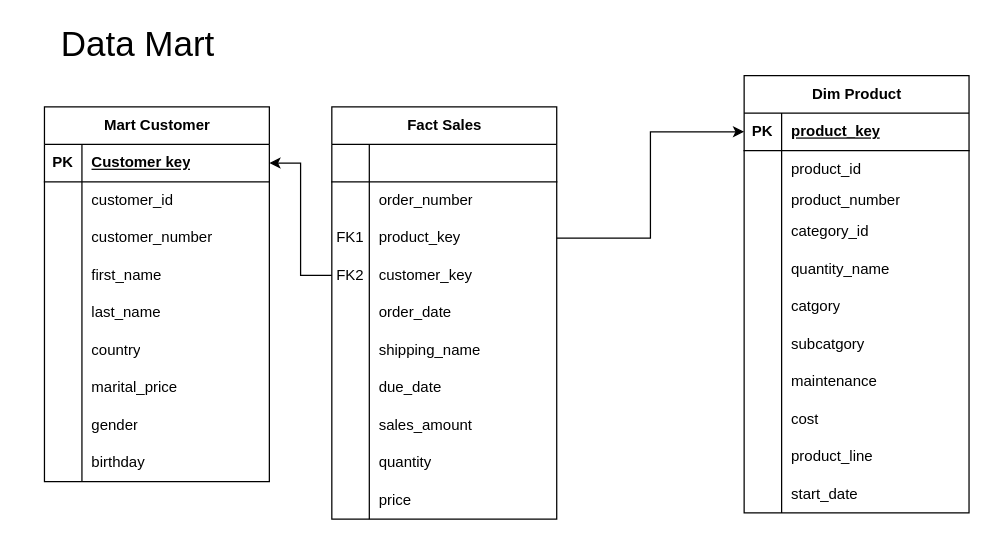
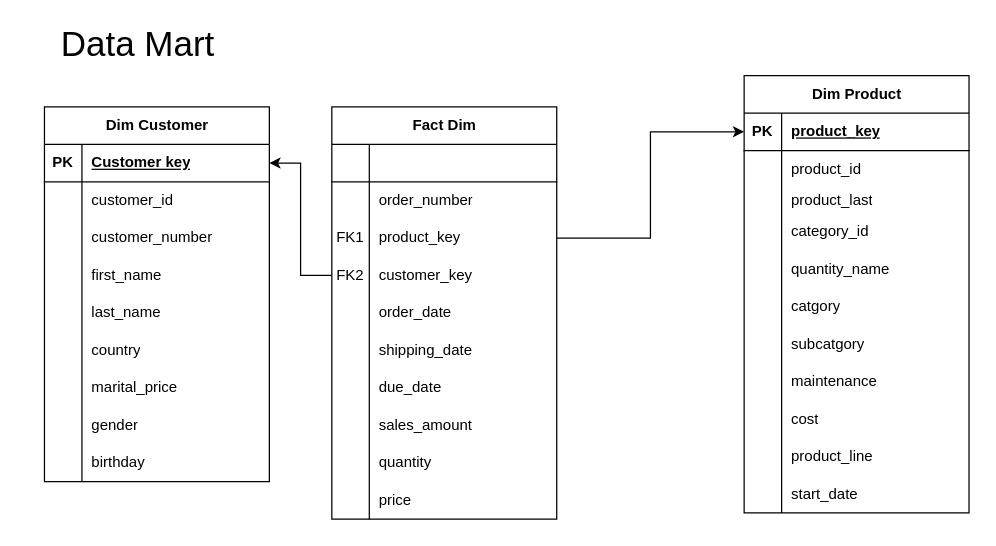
node "Mart Customer": label "Mart Customer" -> "Dim Customer"
node "Fact Sales": label "Fact Sales" -> "Fact Dim"
node "product_number": label "product_number" -> "product_last"
node "shipping_name": label "shipping_name" -> "shipping_date"
